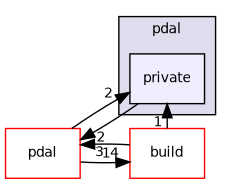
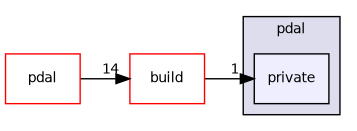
edge "pdal" -> "private": removed
edge "private" -> "pdal": removed
edge "build" -> "pdal": removed
